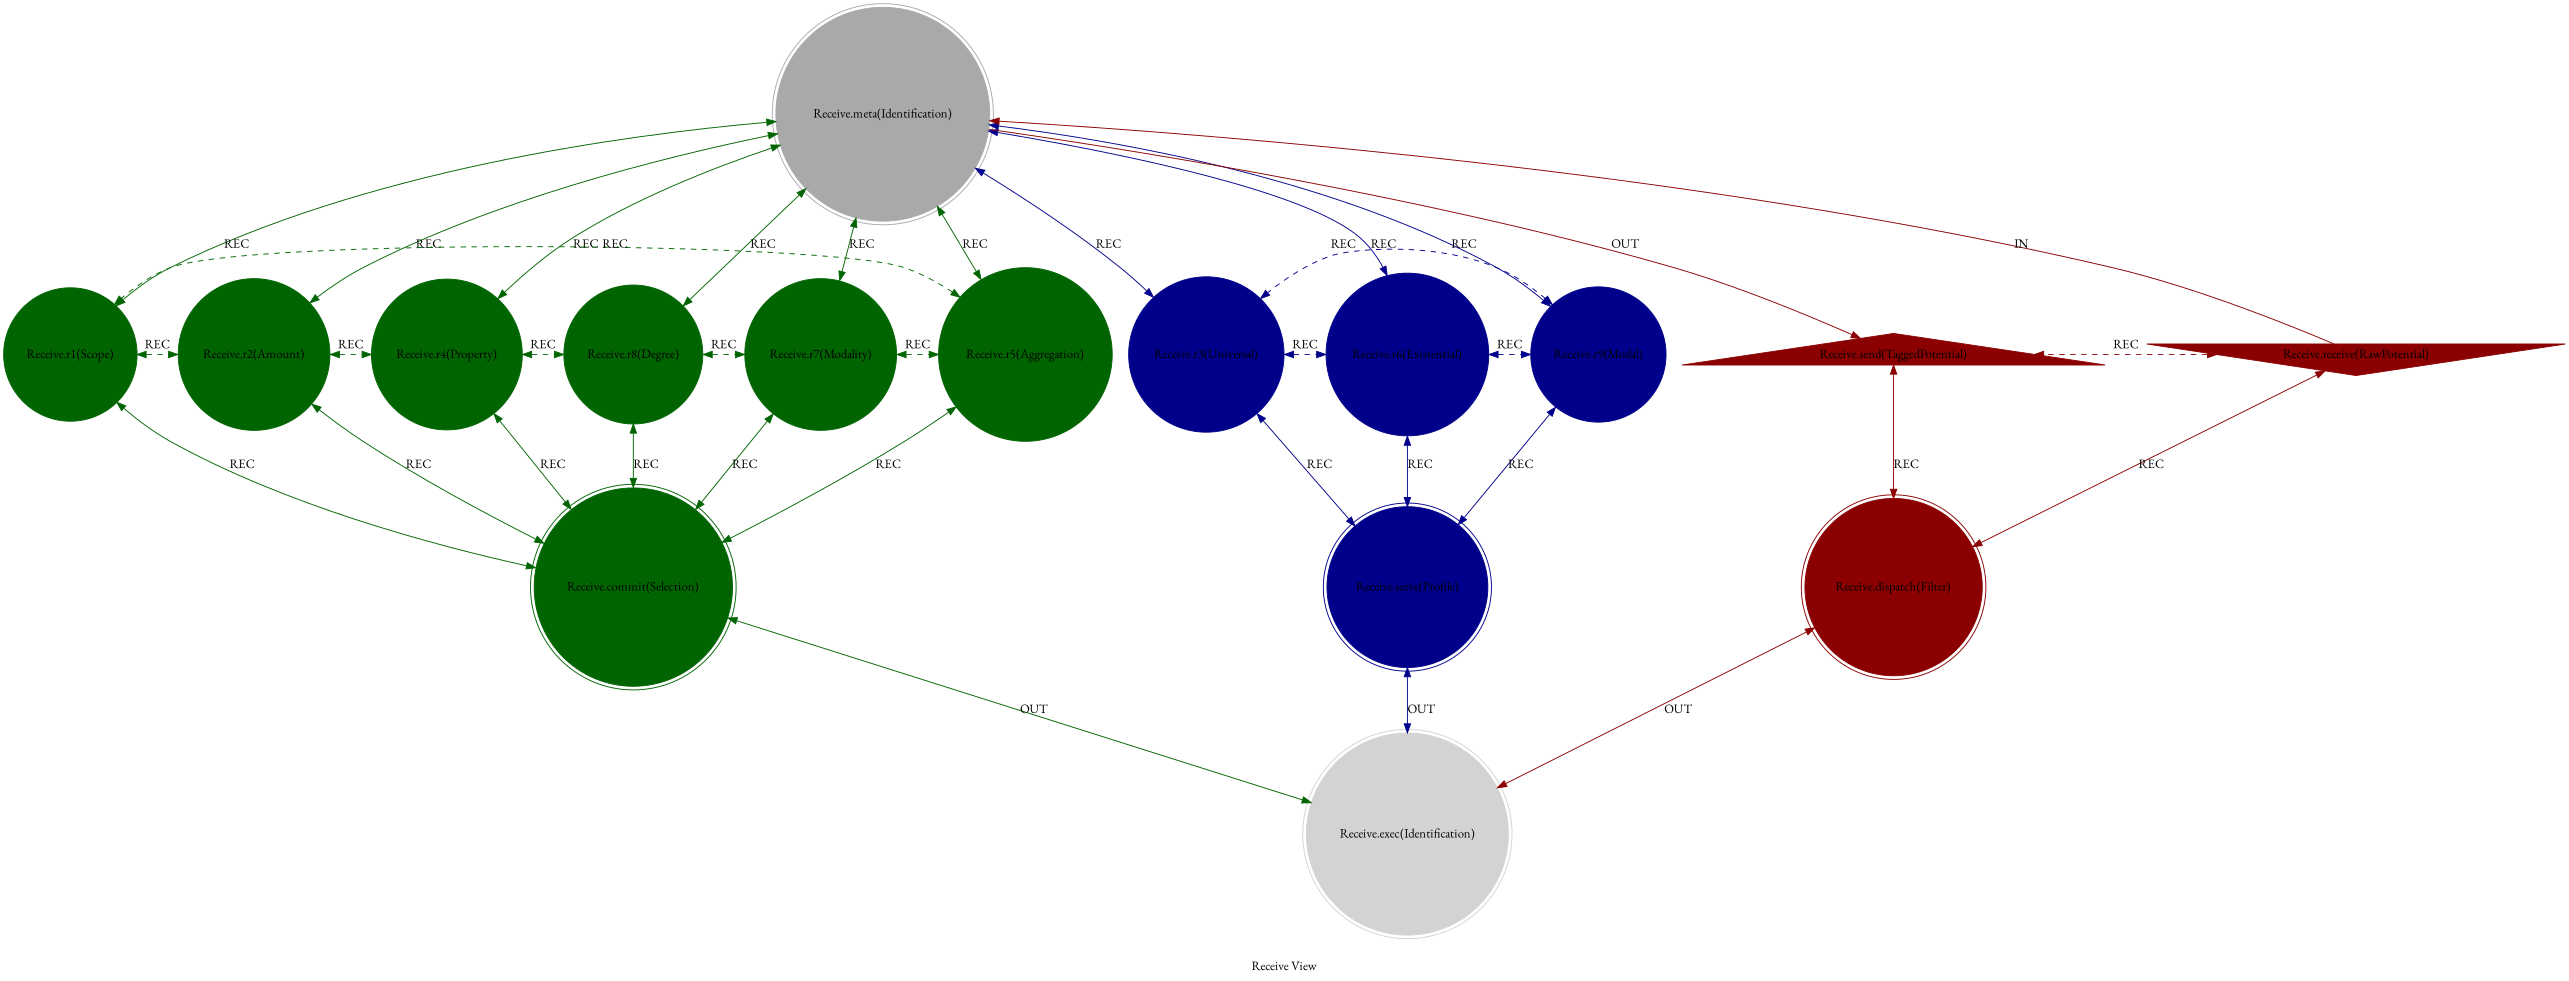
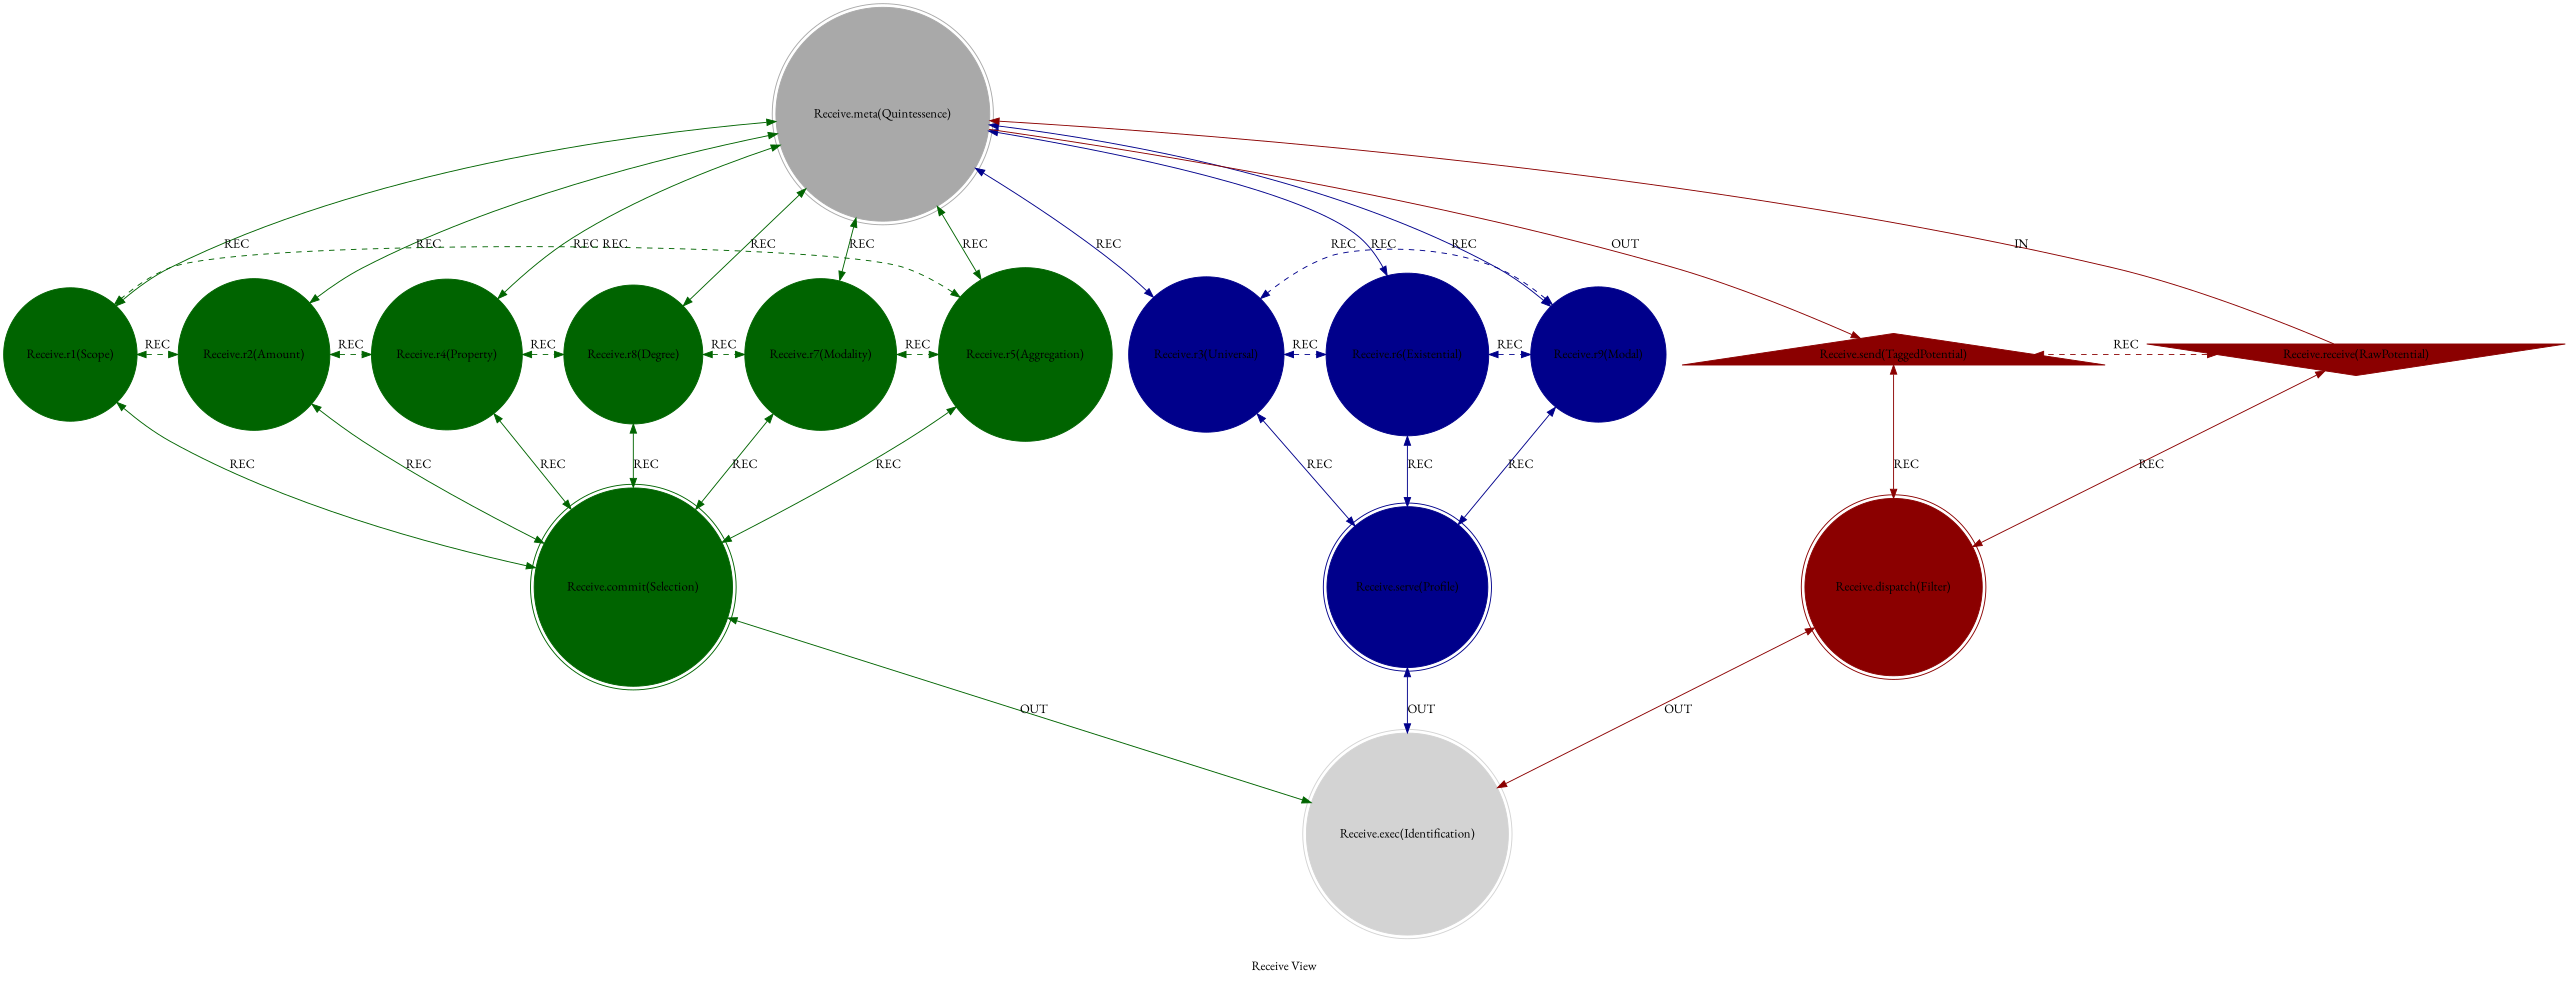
node "Receive.meta(Identification)": label "Receive.meta(Identification)" -> "Receive.meta(Quintessence)"
